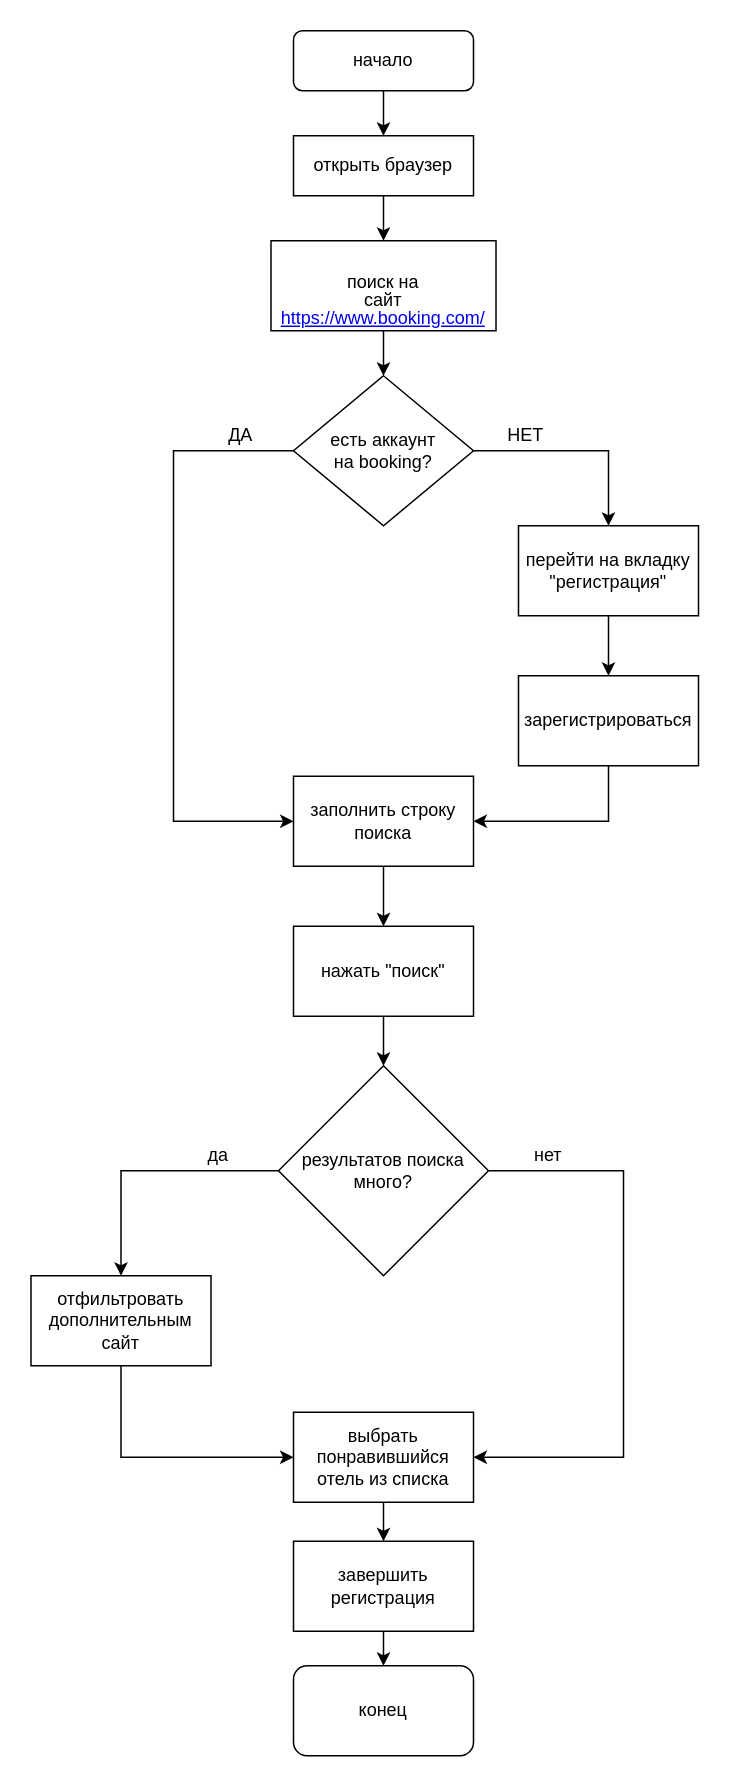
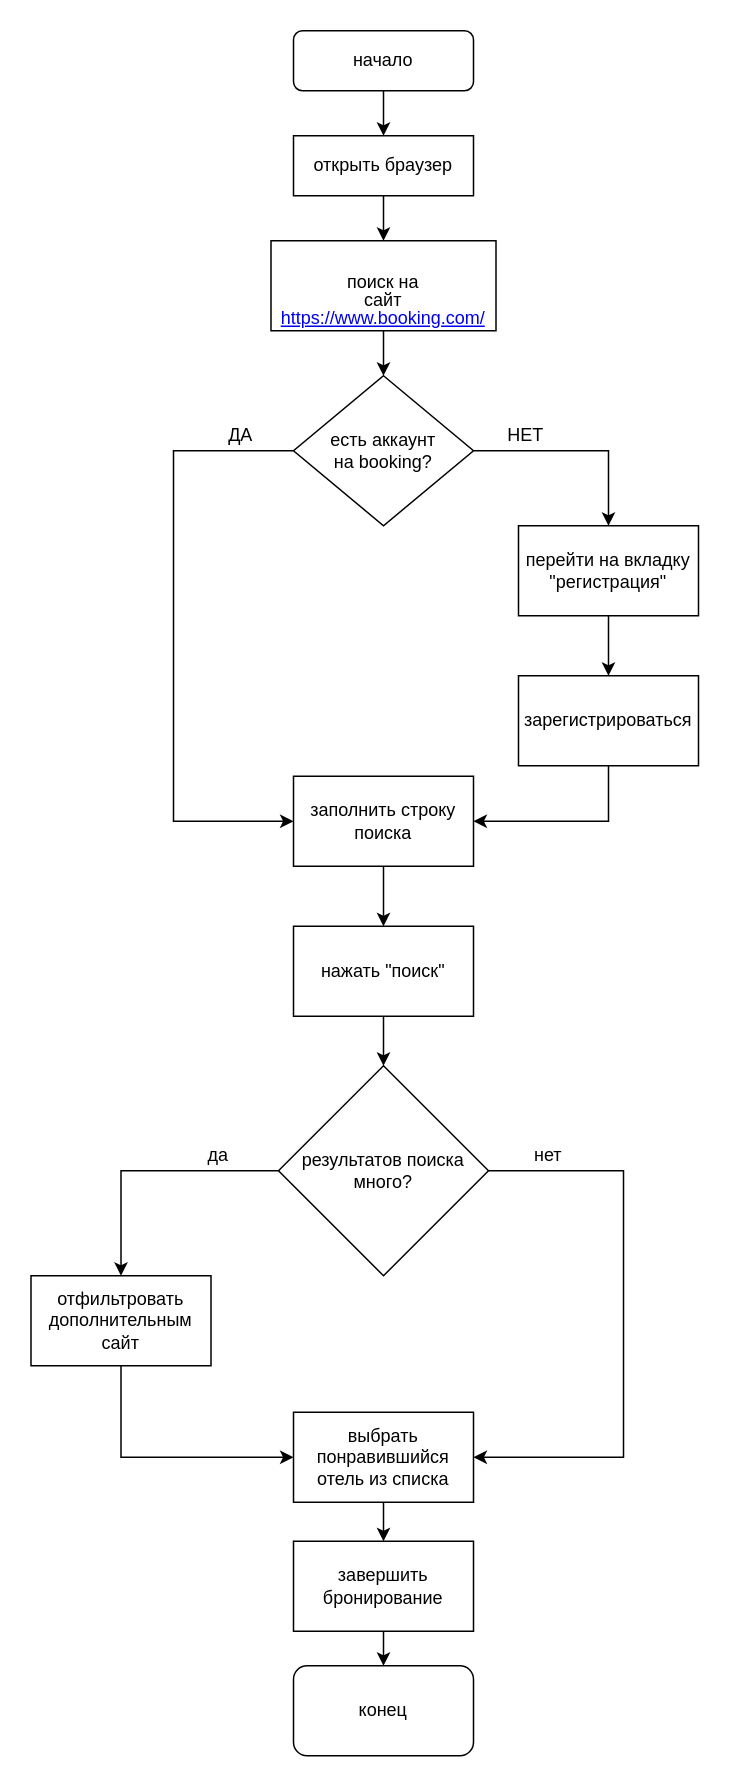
node "завершить регистрация": label "завершить регистрация" -> "завершить бронирование"
